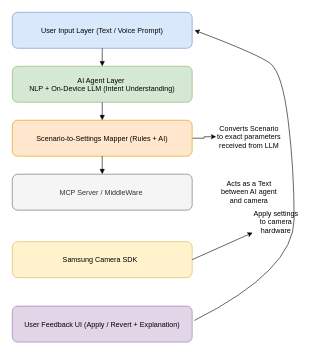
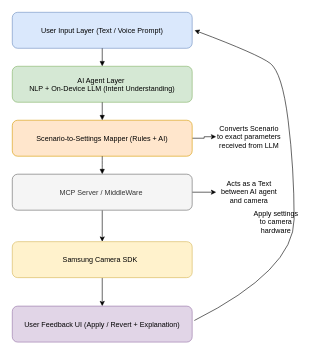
edge "MCP Server / MiddleWare" -> "Acts as a Text between AI agent and camera": added
edge "MCP Server / MiddleWare" -> "Samsung Camera SDK": added
edge "Samsung Camera SDK" -> "Apply settings to camera hardware": removed
edge "Samsung Camera SDK" -> "User Feedback UI (Apply / Revert + Explanation)": added
